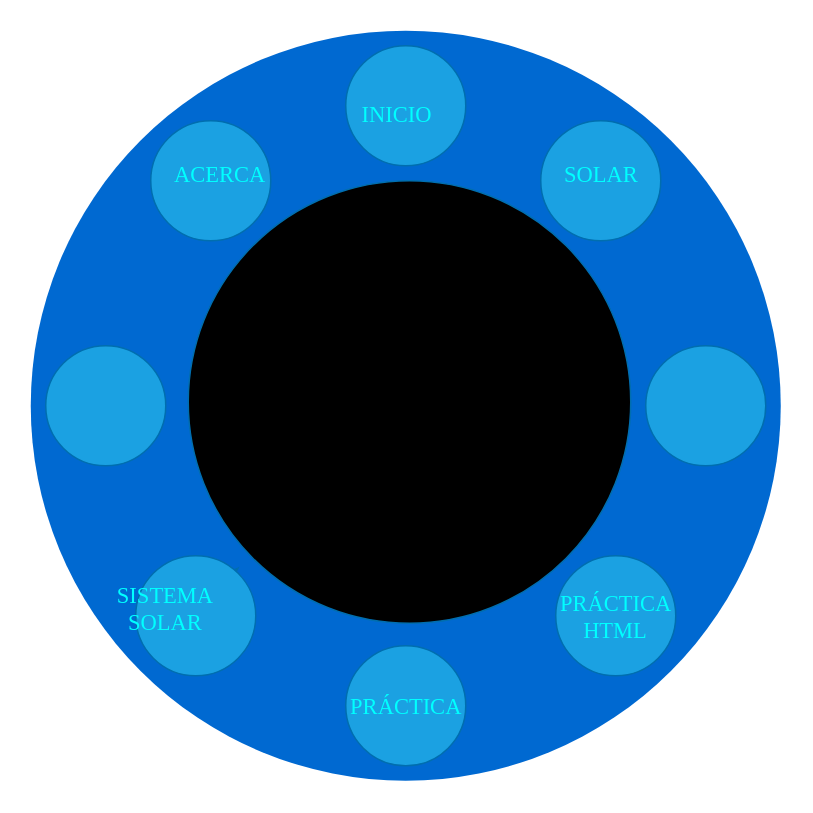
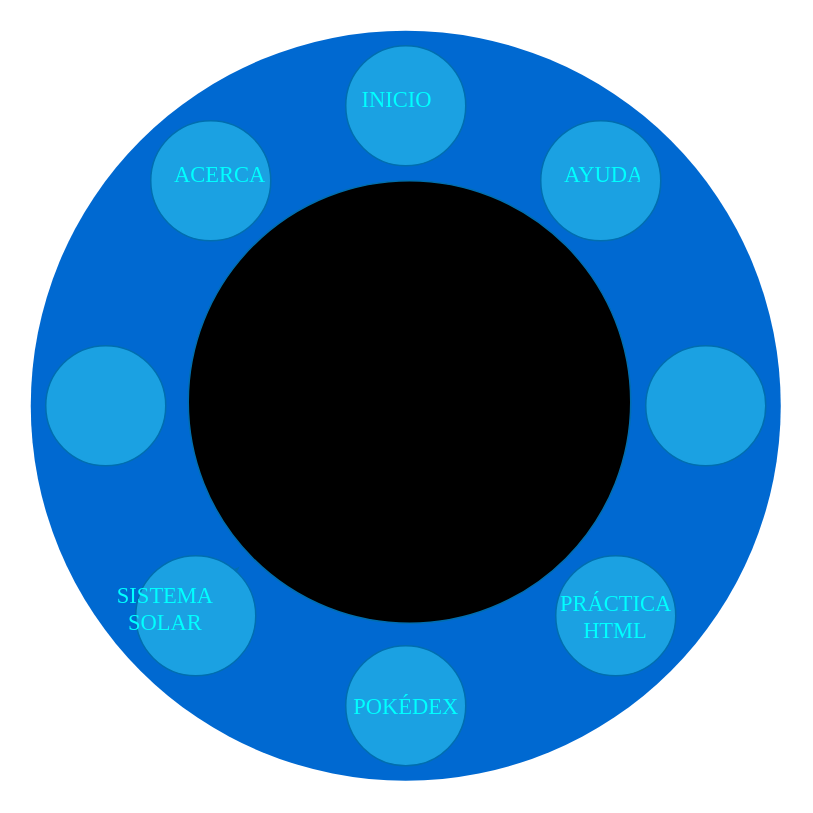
node "INICIO": moved (406, 108) -> (406, 93)
node "SOLAR": label "SOLAR" -> "AYUDA"
node "PRÁCTICA": label "PRÁCTICA" -> "POKÉDEX"
